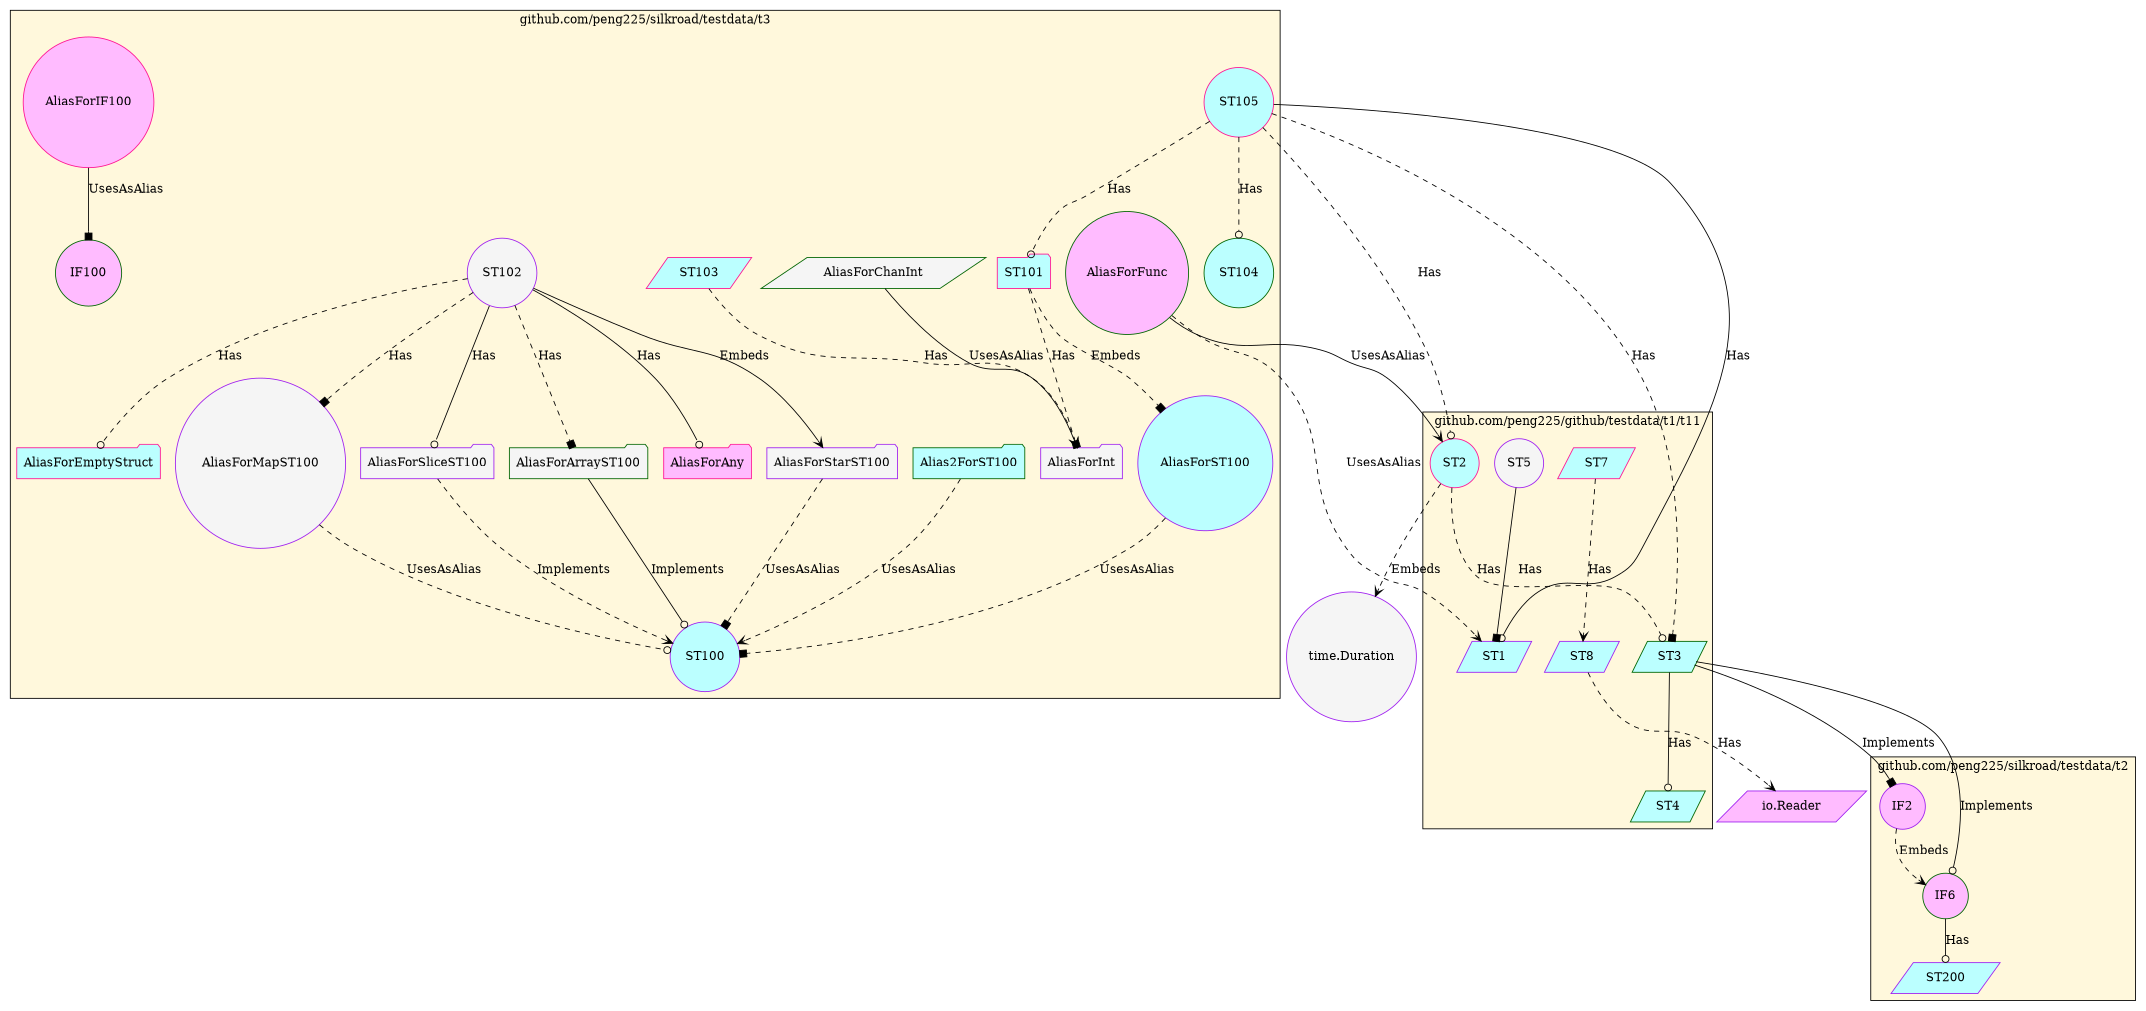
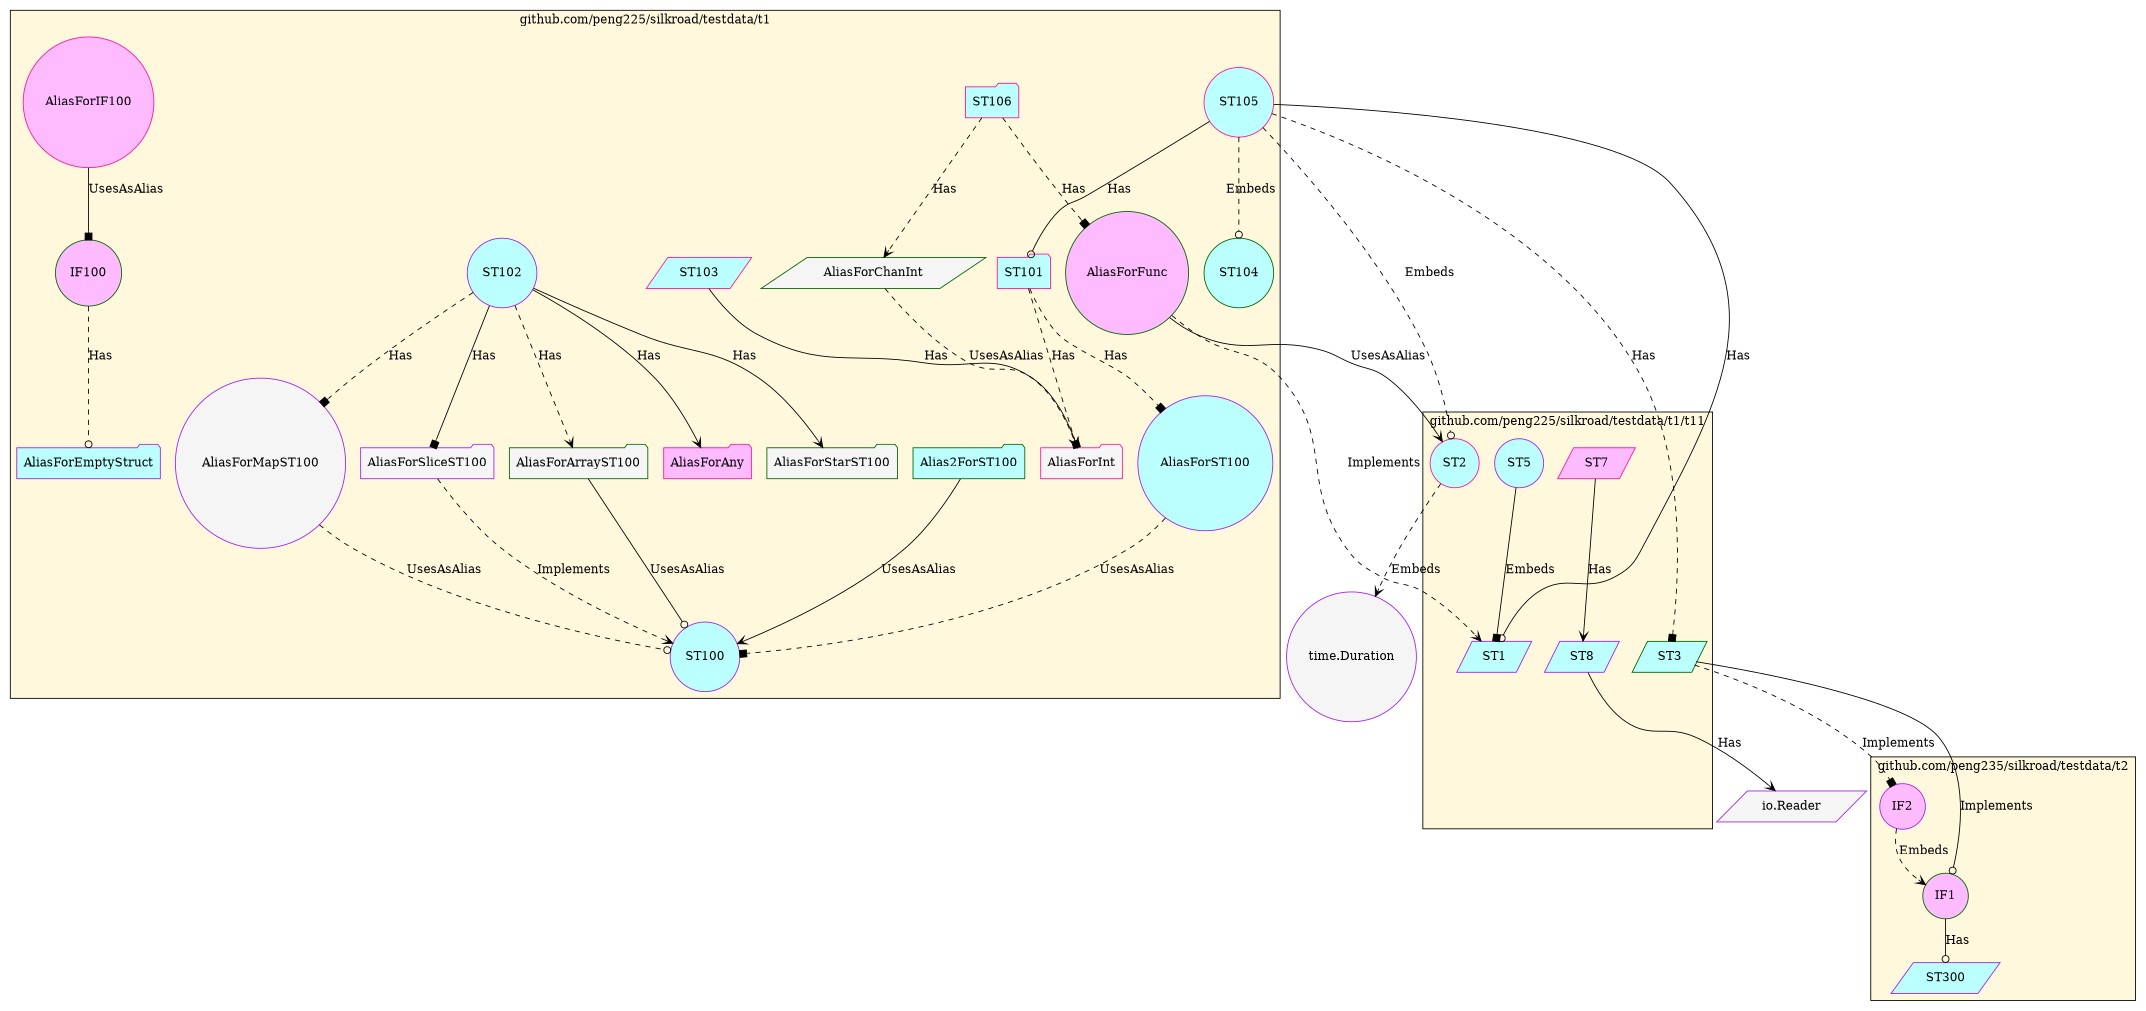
cluster "github.com/peng225/silkroad/testdata/t3": label "github.com/peng225/silkroad/testdata/t3" -> "github.com/peng225/silkroad/testdata/t1"
node "ST106": added
edge "ST105" -> "ST101": style dashed -> solid
edge "ST105" -> "ST104": label "Has" -> "Embeds"
node "ST102": fillcolor whitesmoke -> paleturquoise1
edge "ST105" -> "ST2": label "Has" -> "Embeds"
edge "ST102" -> "AliasForEmptyStruct": now "IF100" -> "AliasForEmptyStruct"
edge "ST102" -> "AliasForAny": arrowhead odot -> vee
edge "ST102" -> "AliasForStarST100": label "Embeds" -> "Has"
edge "ST101" -> "AliasForST100": label "Embeds" -> "Has"
edge "ST103" -> "AliasForInt": style dashed -> solid
edge "AliasForChanInt" -> "AliasForInt": style solid -> dashed
edge "ST102" -> "AliasForArrayST100": arrowhead box -> vee
edge "ST102" -> "AliasForSliceST100": arrowhead odot -> box
cluster "github.com/peng225/github/testdata/t1/t11": label "github.com/peng225/github/testdata/t1/t11" -> "github.com/peng225/silkroad/testdata/t1/t11"
node "AliasForEmptyStruct": color deeppink -> purple
node "AliasForStarST100": color purple -> darkgreen
node "AliasForInt": color purple -> deeppink
edge "AliasForFunc" -> "ST1": label "UsesAsAlias" -> "Implements"
node "ST5": fillcolor whitesmoke -> paleturquoise1
node "ST7": fillcolor paleturquoise1 -> plum1
edge "AliasForStarST100" -> "ST100": removed, label "UsesAsAlias"
edge "ST7" -> "ST8": style dashed -> solid
edge "AliasForArrayST100" -> "ST100": label "Implements" -> "UsesAsAlias"
edge "ST5" -> "ST1": label "Has" -> "Embeds"
edge "Alias2ForST100" -> "ST100": style dashed -> solid
edge "ST2" -> "ST3": removed, label "Has"
edge "ST3" -> "IF2": style solid -> dashed
edge "ST8" -> "io.Reader": style dashed -> solid
cluster "github.com/peng225/silkroad/testdata/t2": label "github.com/peng225/silkroad/testdata/t2" -> "github.com/peng235/silkroad/testdata/t2"
node "ST4": removed
node "io.Reader": fillcolor plum1 -> whitesmoke
node "IF6": label "IF6" -> "IF1"
node "ST200": label "ST200" -> "ST300"
